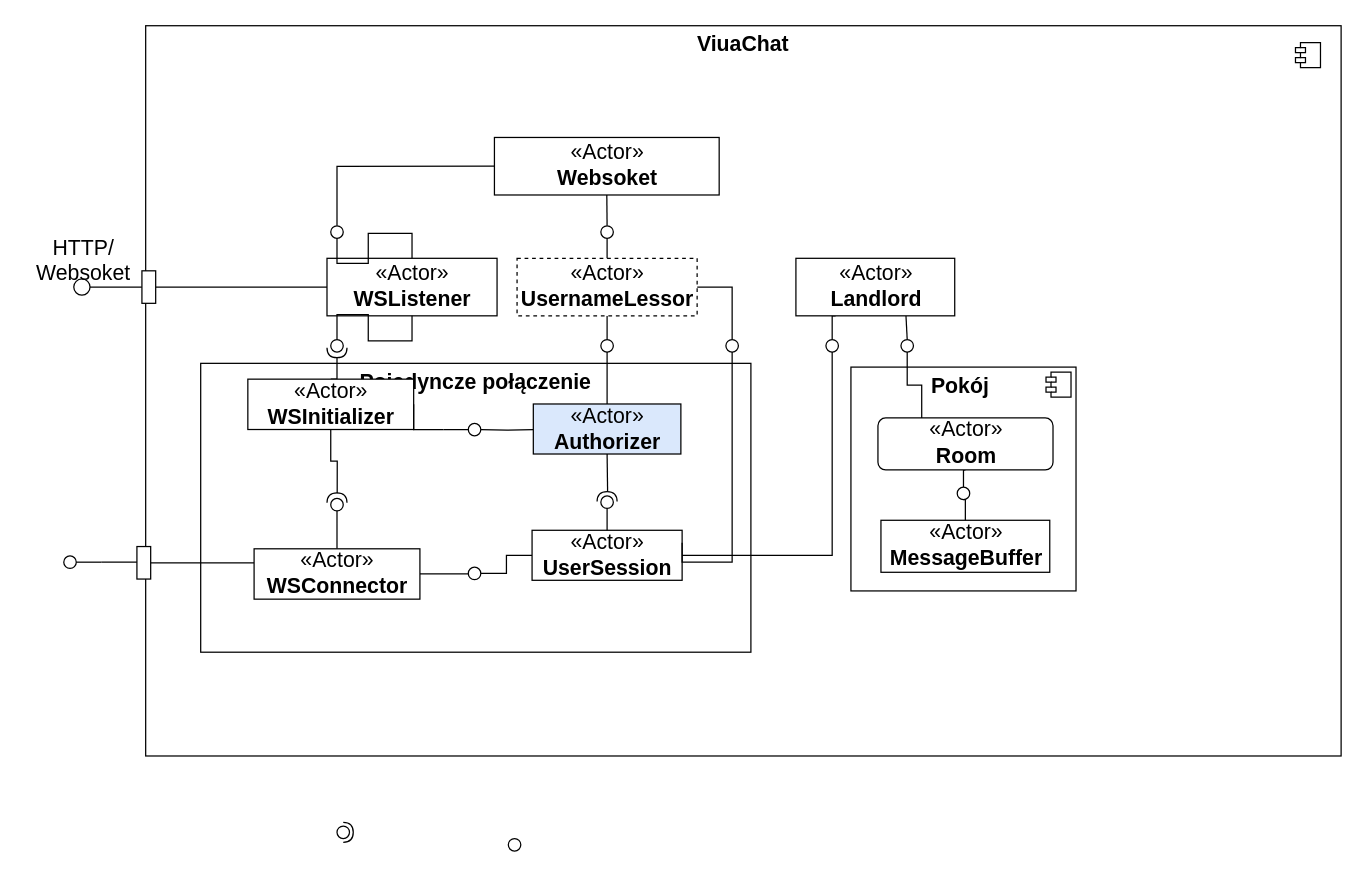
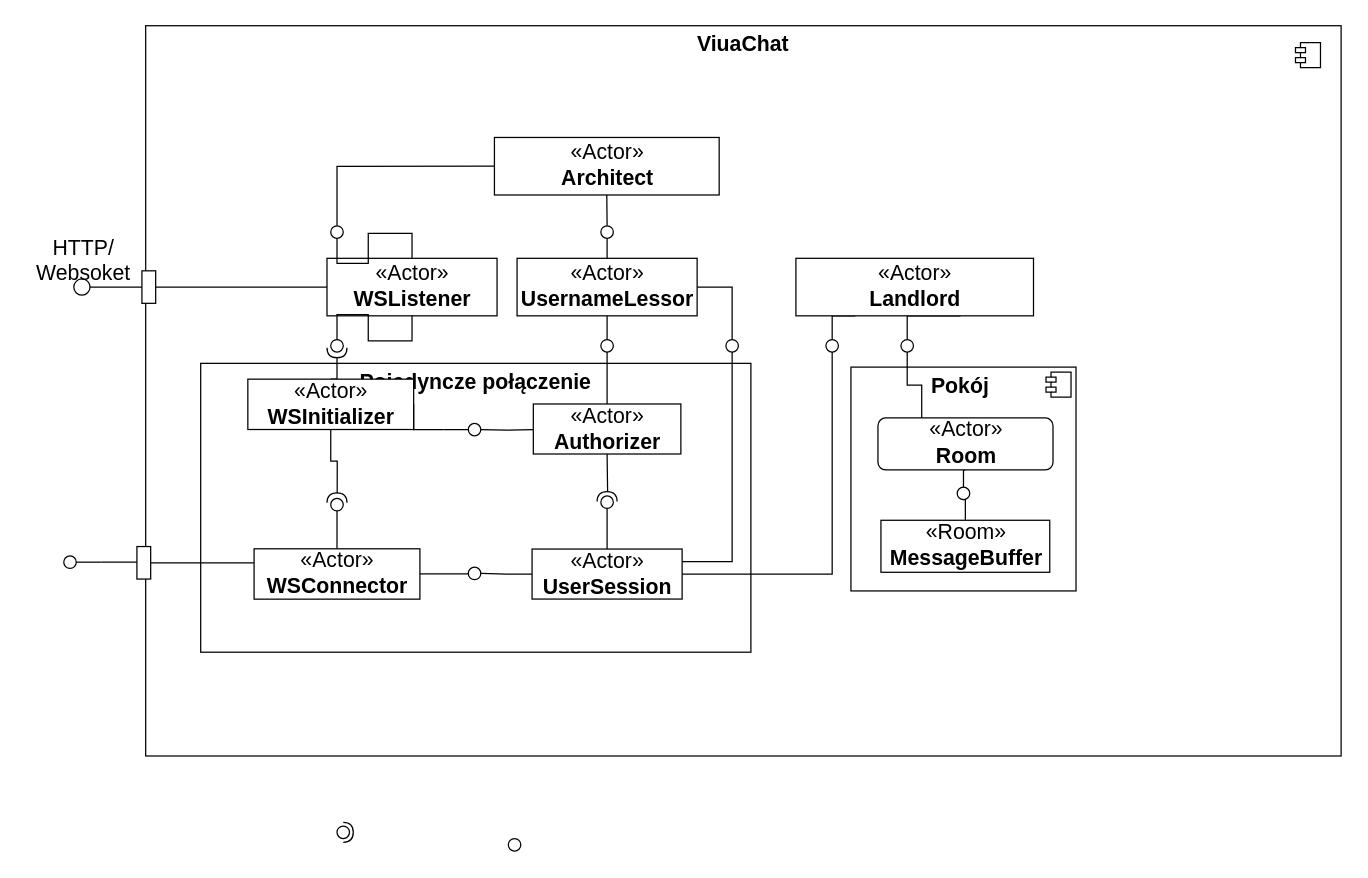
node "«Actor»Websoket": label "«Actor»Websoket" -> "«Actor»Architect"
node "«Actor»UsernameLessor": style dashed -> solid
node "«Actor»Landlord": size 159x58 -> 238x58
node "«Actor»Authorizer": fillcolor #dae8fc -> #ffffff
node "«Actor»MessageBuffer": label "«Actor»MessageBuffer" -> "«Room»MessageBuffer"
node "«Actor»UserSession": moved (607, 555) -> (607, 574)
